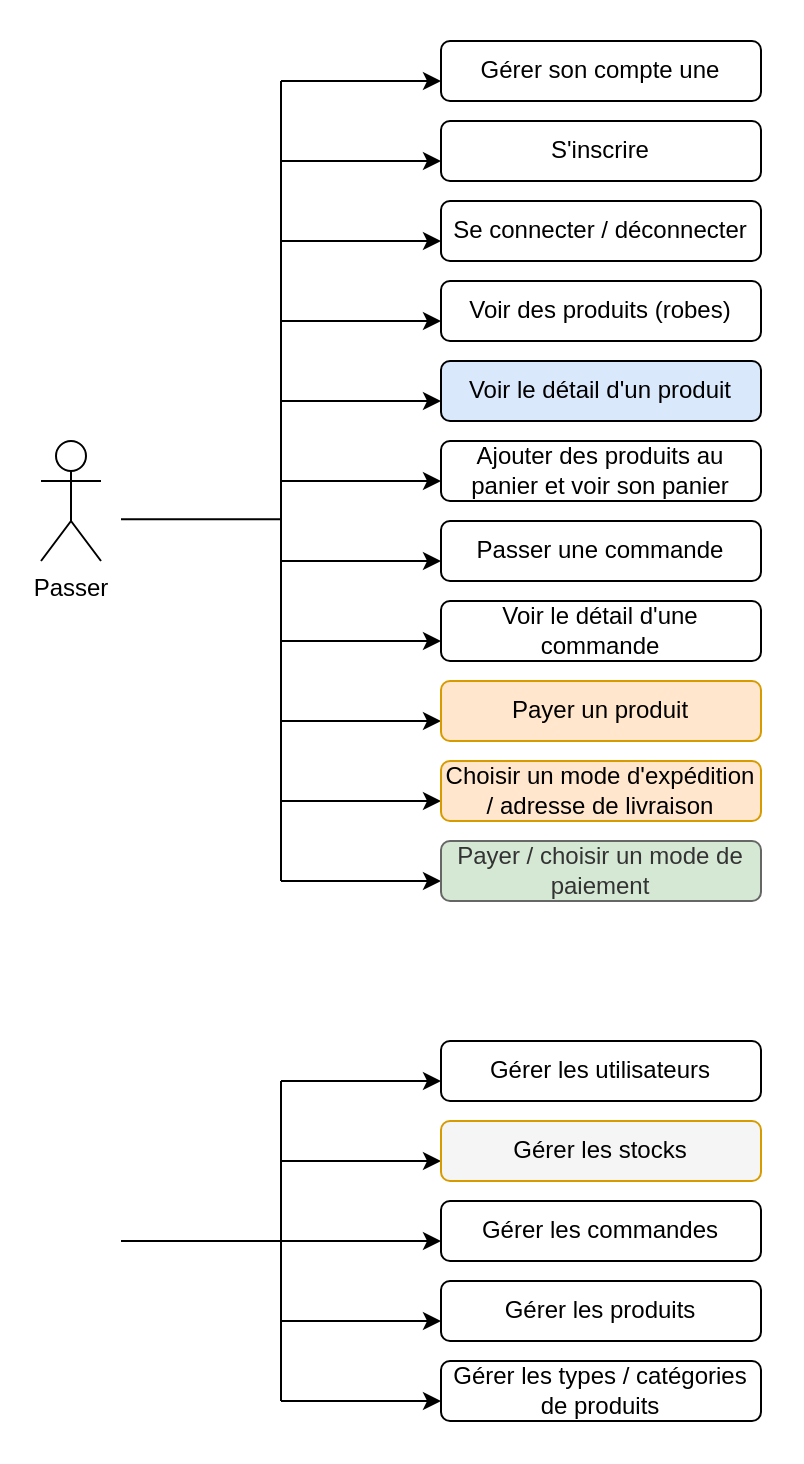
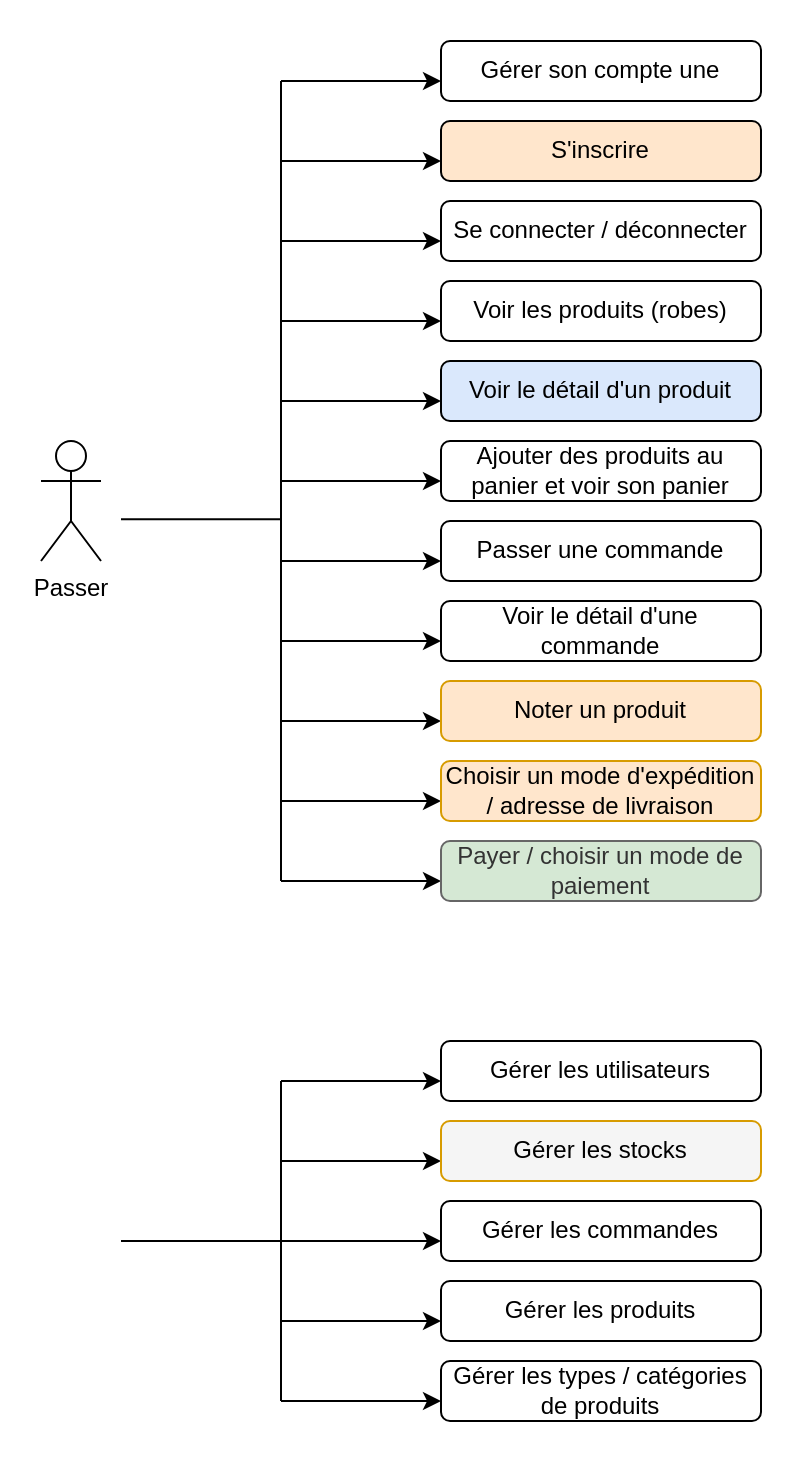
node "S'inscrire": fillcolor #ffffff -> #ffe6cc
node "Voir des produits (robes)": label "Voir des produits (robes)" -> "Voir les produits (robes)"
node "Payer un produit": label "Payer un produit" -> "Noter un produit"
